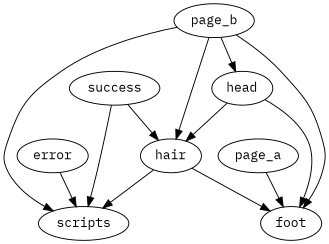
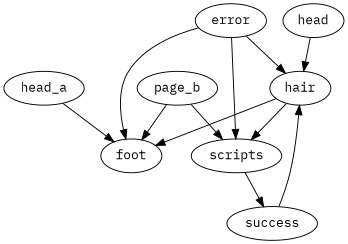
edge "page_b" -> "head": removed
edge "page_b" -> "hair": now "error" -> "hair"
edge "head" -> "foot": now "error" -> "foot"
edge "success" -> "scripts": reversed
node "page_a": label "page_a" -> "head_a"
